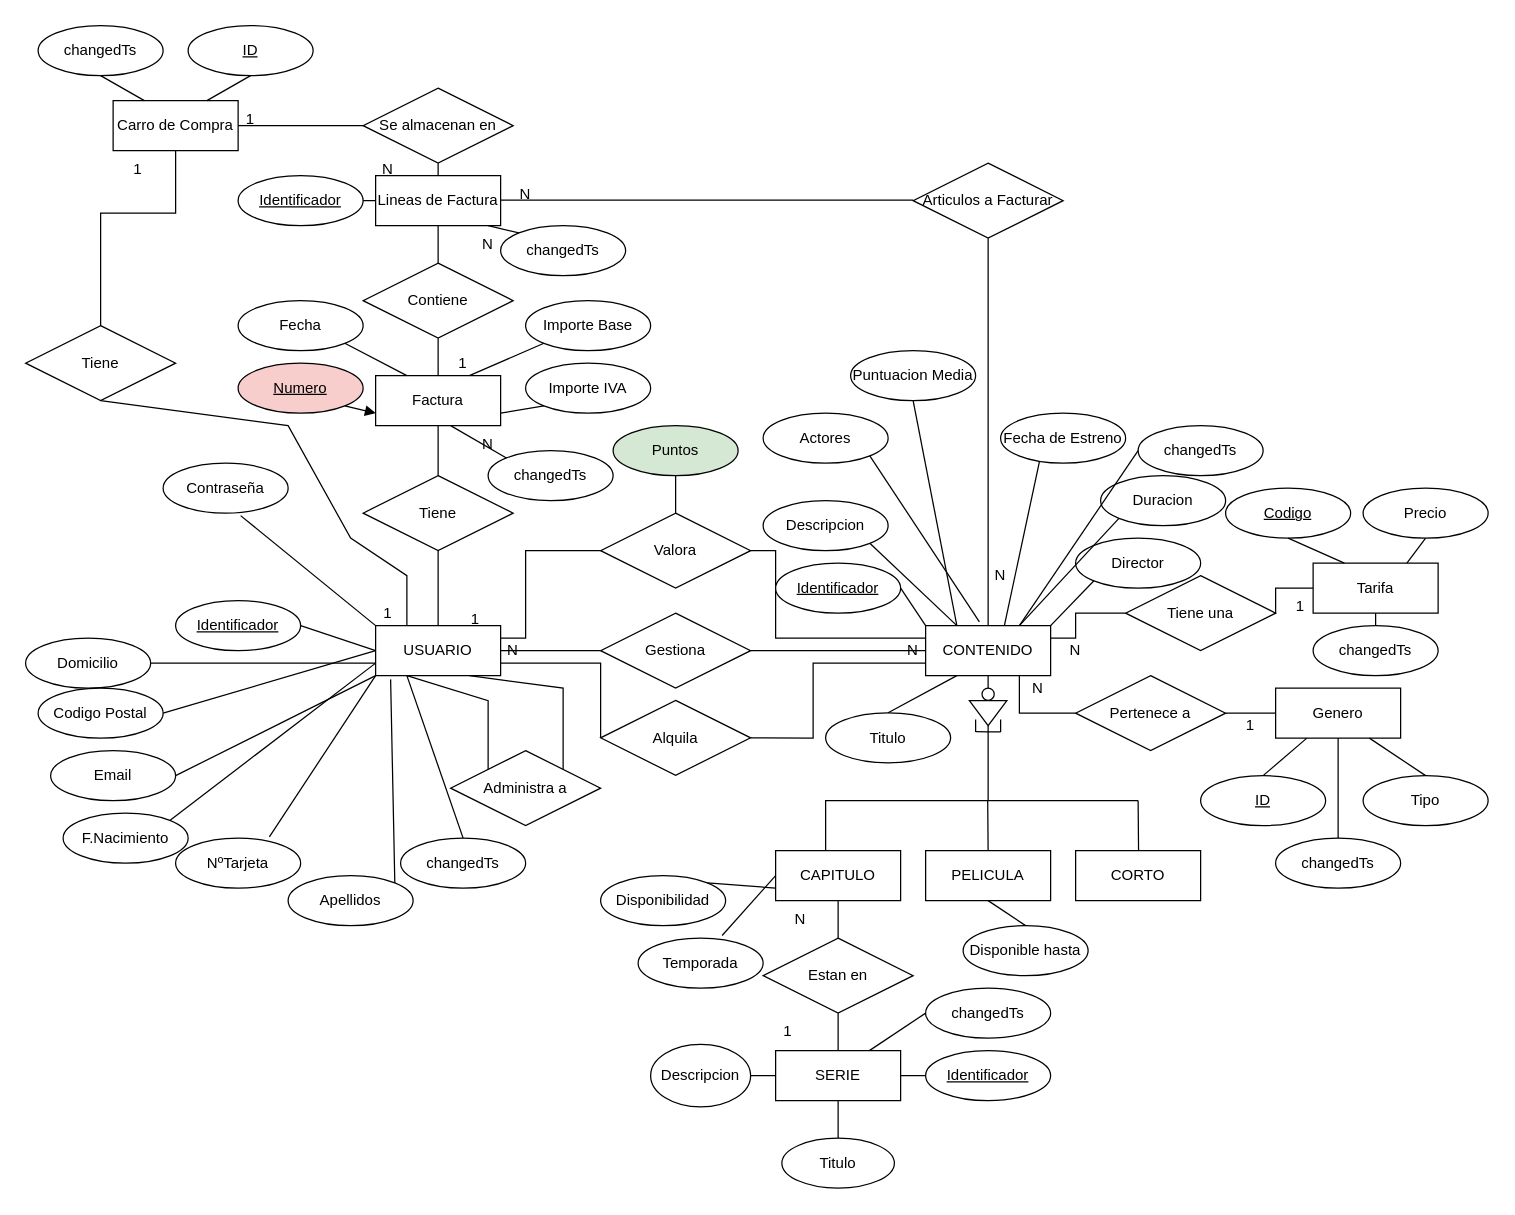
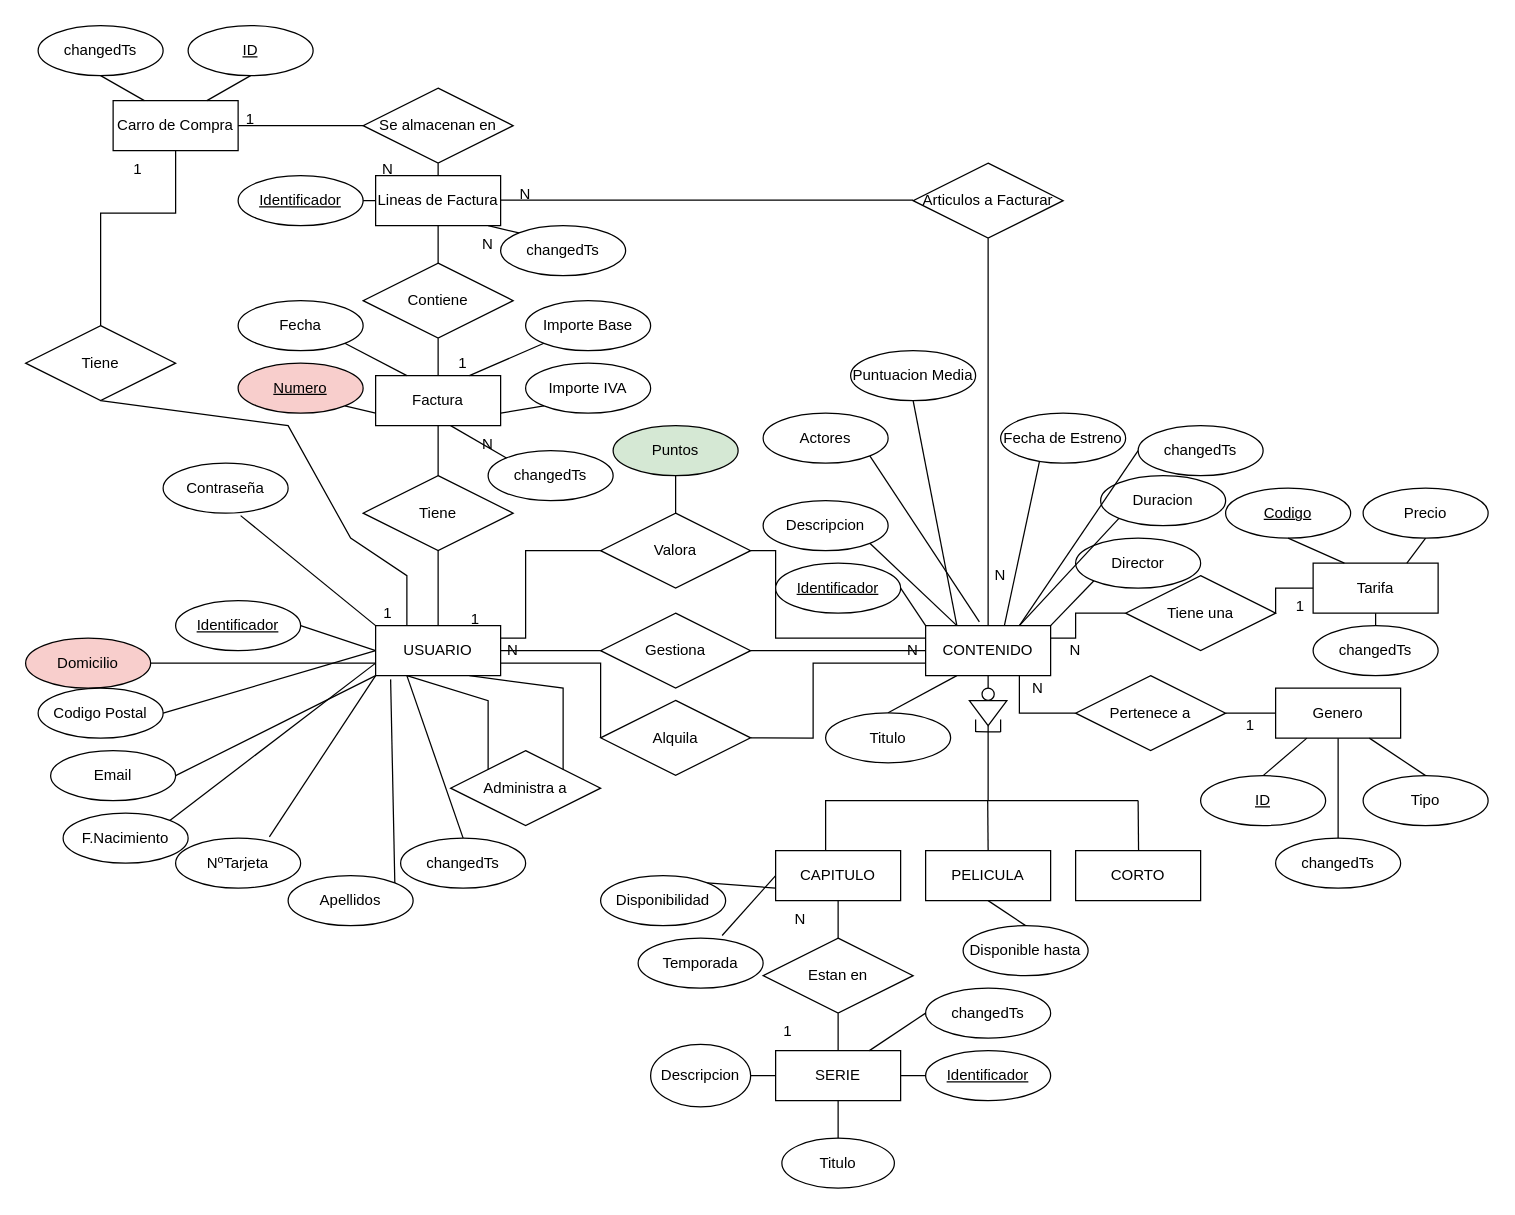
edge "Numero" -> "Factura": arrowhead block -> none
node "Domicilio": fillcolor #ffffff -> #f8cecc
